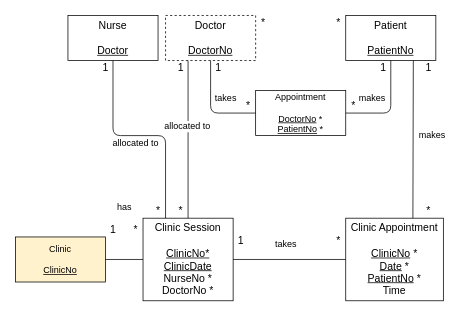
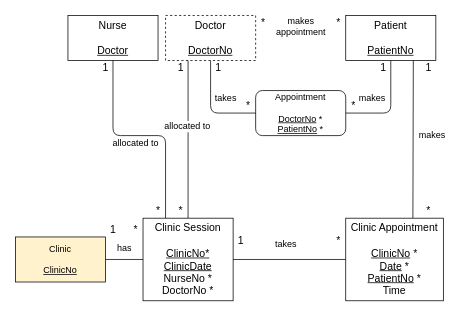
node "makes appointment": added
node "Appointment DoctorNo * PatientNo *": shape rectangle -> rounded rectangle
node "has": moved (124, 207) -> (124, 248)
